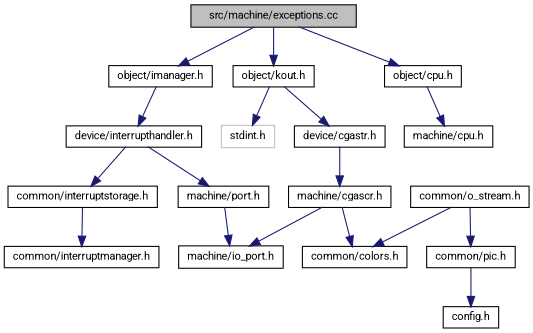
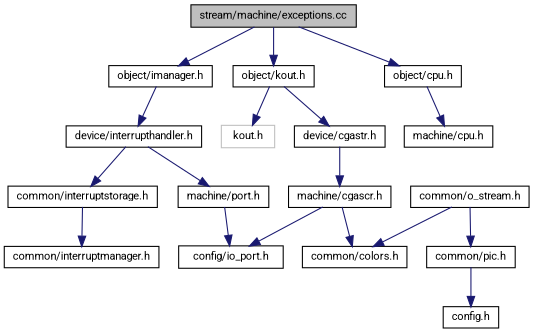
node "src/machine/exceptions.cc": label "src/machine/exceptions.cc" -> "stream/machine/exceptions.cc"
node "stdint.h": label "stdint.h" -> "kout.h"
node "machine/io_port.h": label "machine/io_port.h" -> "config/io_port.h"
